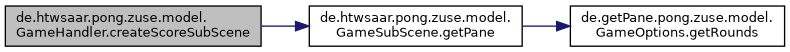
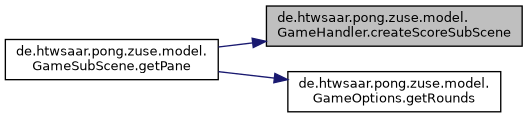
edge "de.htwsaar.pong.zuse.model. GameHandler.createScoreSubScene" -> "de.htwsaar.pong.zuse.model. GameSubScene.getPane": reversed
node "de.getPane.pong.zuse.model. GameOptions.getRounds": label "de.getPane.pong.zuse.model. GameOptions.getRounds" -> "de.htwsaar.pong.zuse.model. GameOptions.getRounds"
